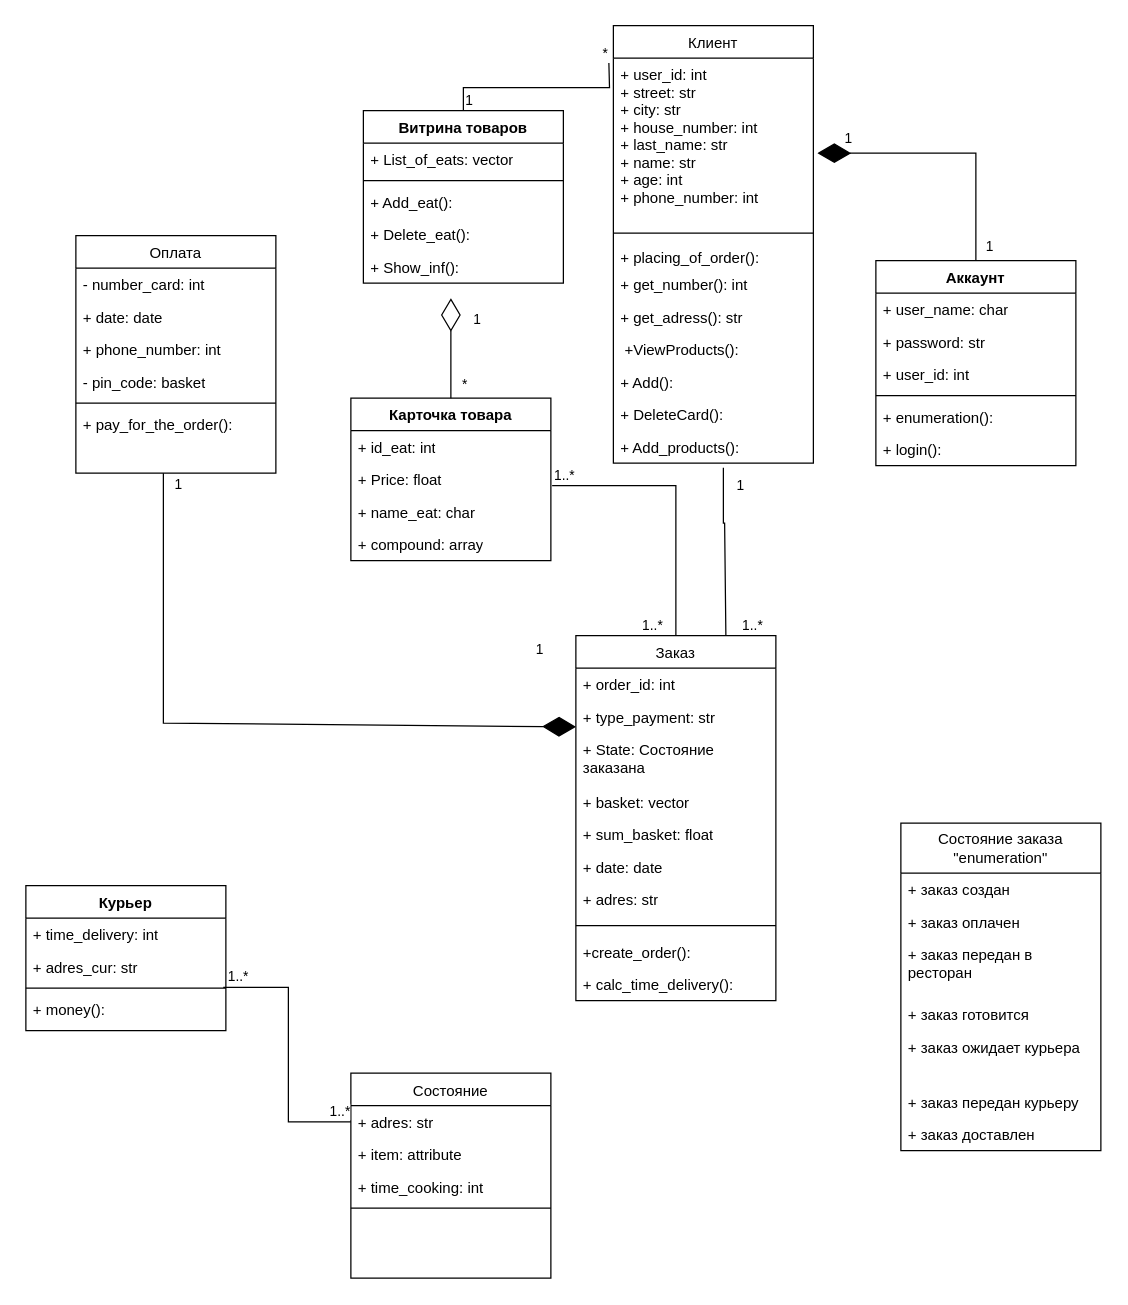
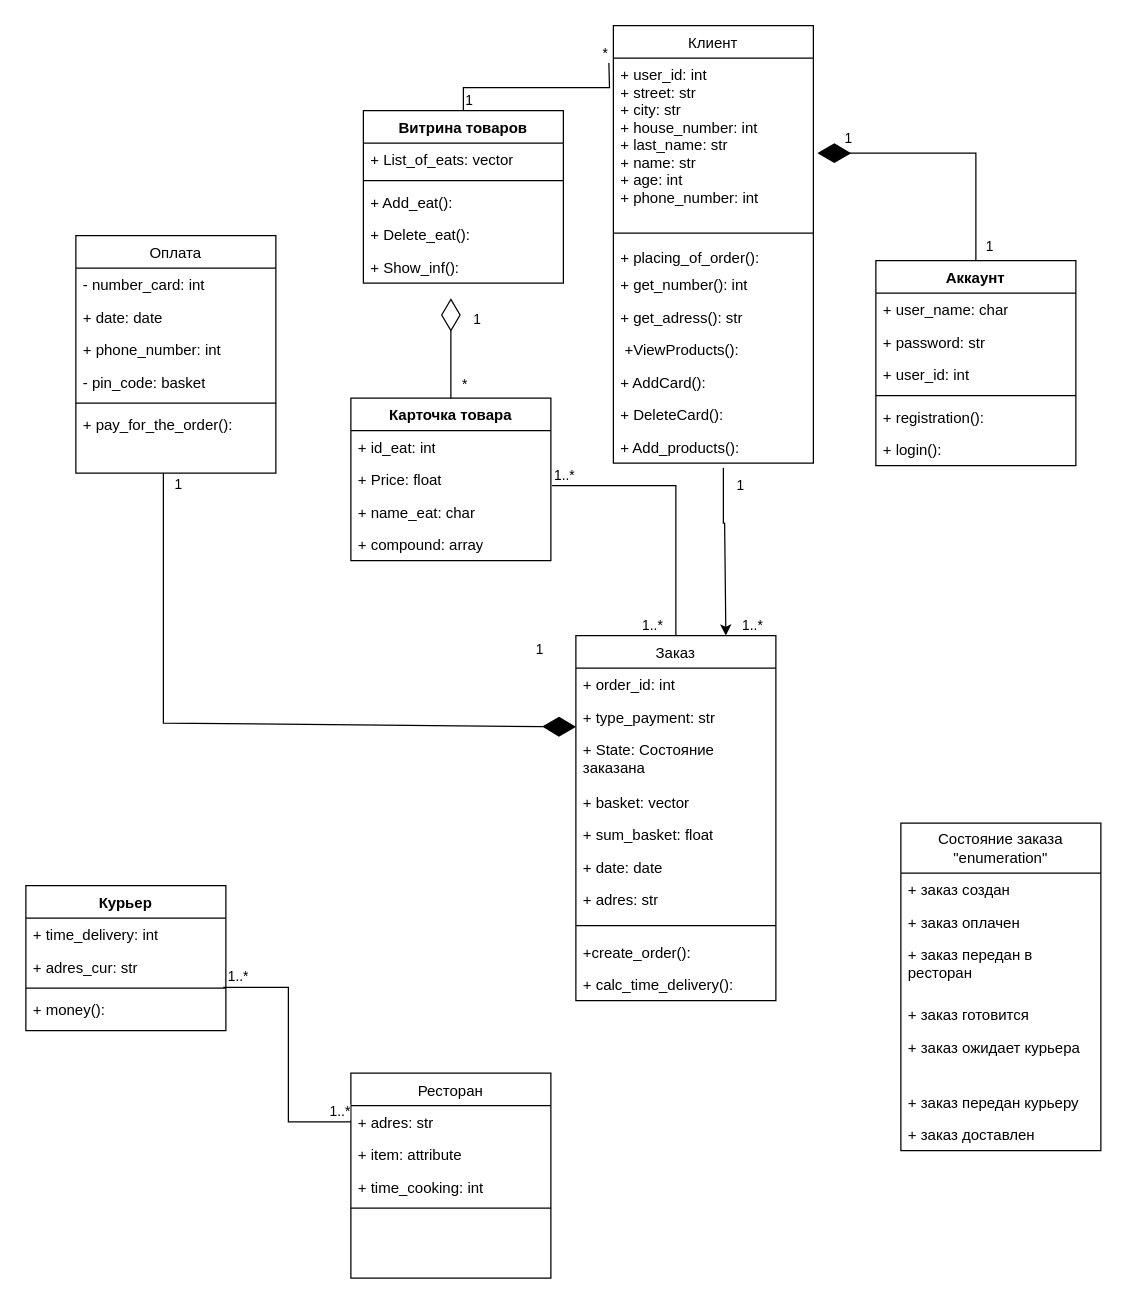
node "+ Add():": label "+ Add():" -> "+ AddCard():"
node "+ enumeration():": label "+ enumeration():" -> "+ registration():"
edge "+ Add_products():" -- "Заказ": arrowhead none -> classic
node "Состояние": label "Состояние" -> "Ресторан"
